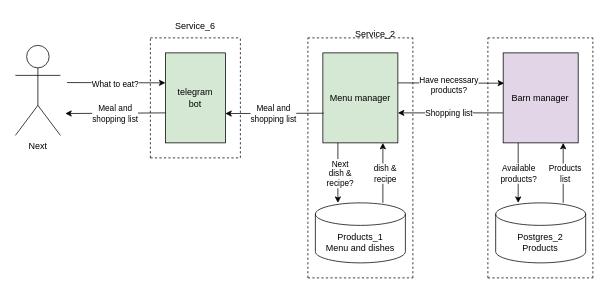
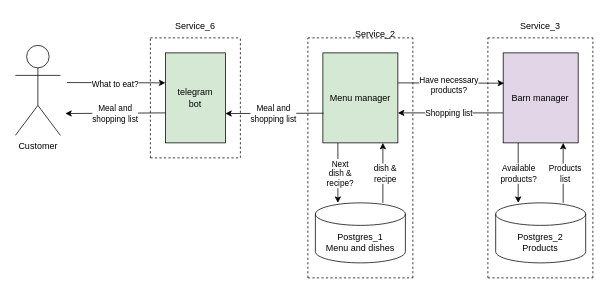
node "Service_3": added
node "Next": label "Next" -> "Customer"
node "Products_1 Menu and dishes": label "Products_1 Menu and dishes" -> "Postgres_1 Menu and dishes"
